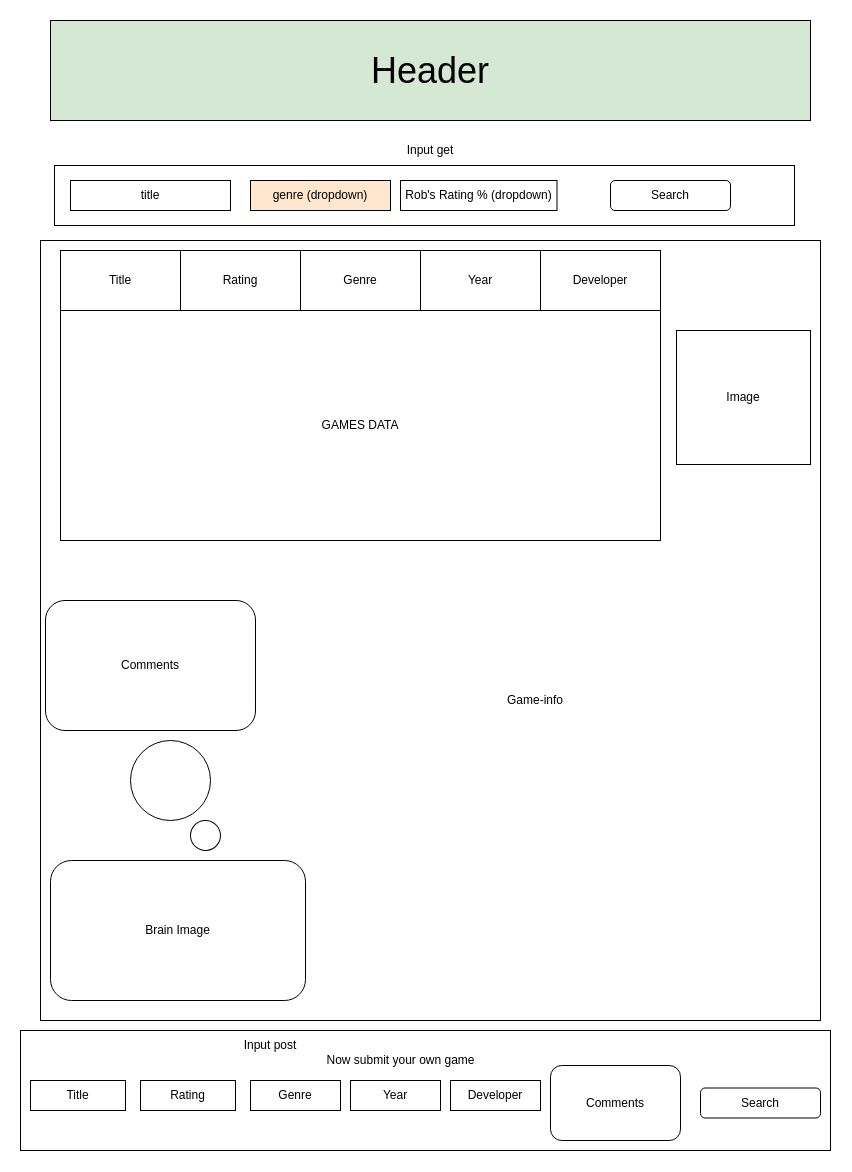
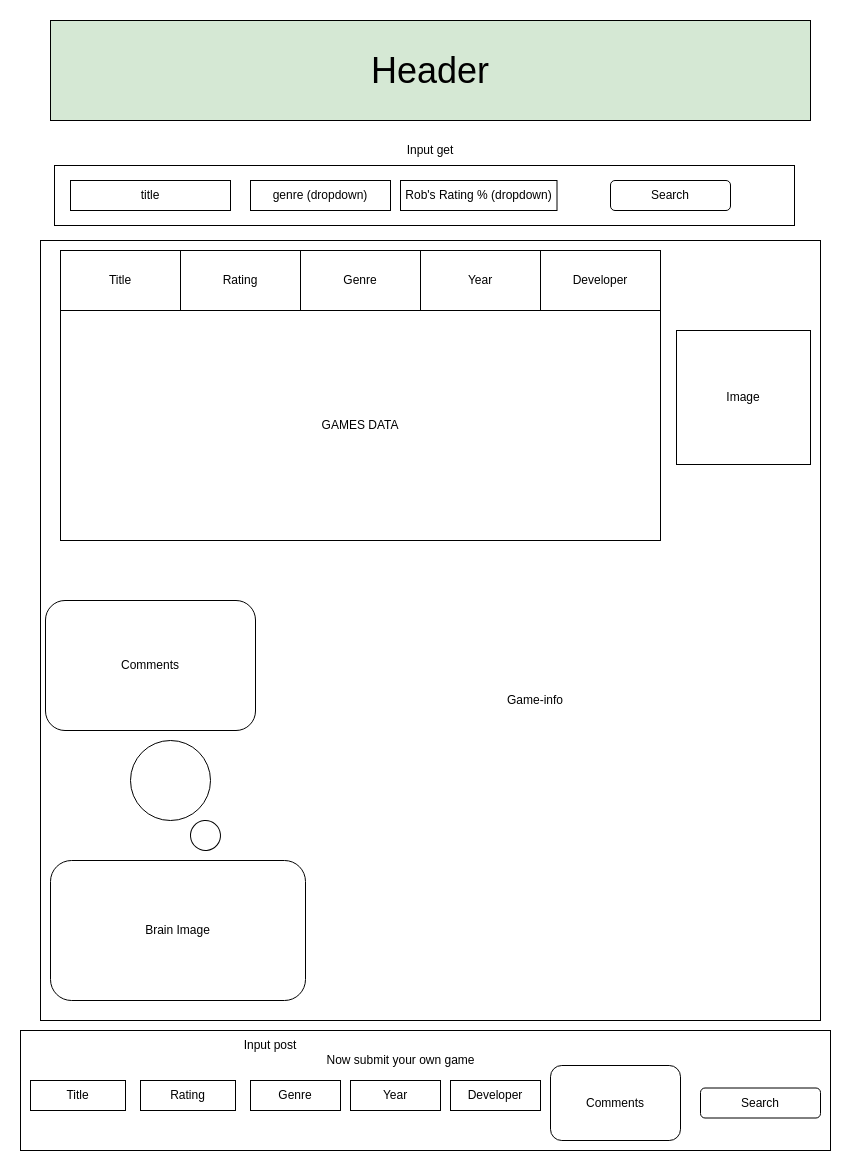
node "genre (dropdown)": fillcolor #ffe6cc -> #ffffff
